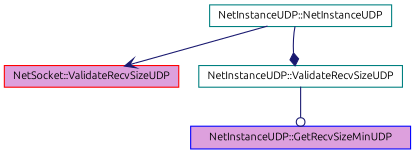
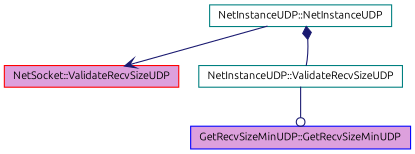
edge "NetInstanceUDP::NetInstanceUDP" -> "NetInstanceUDP::ValidateRecvSizeUDP": reversed
node "NetInstanceUDP::GetRecvSizeMinUDP": label "NetInstanceUDP::GetRecvSizeMinUDP" -> "GetRecvSizeMinUDP::GetRecvSizeMinUDP"
